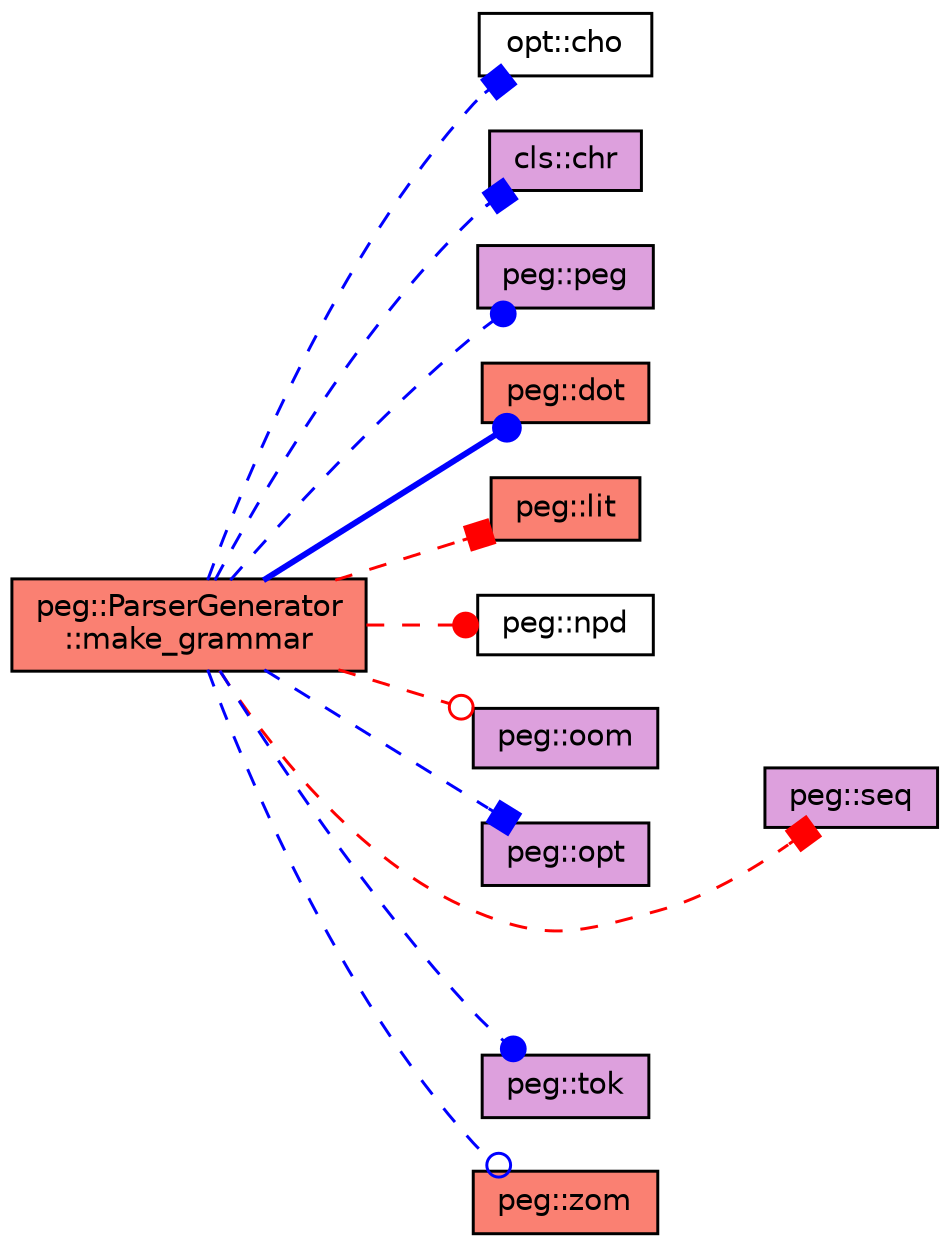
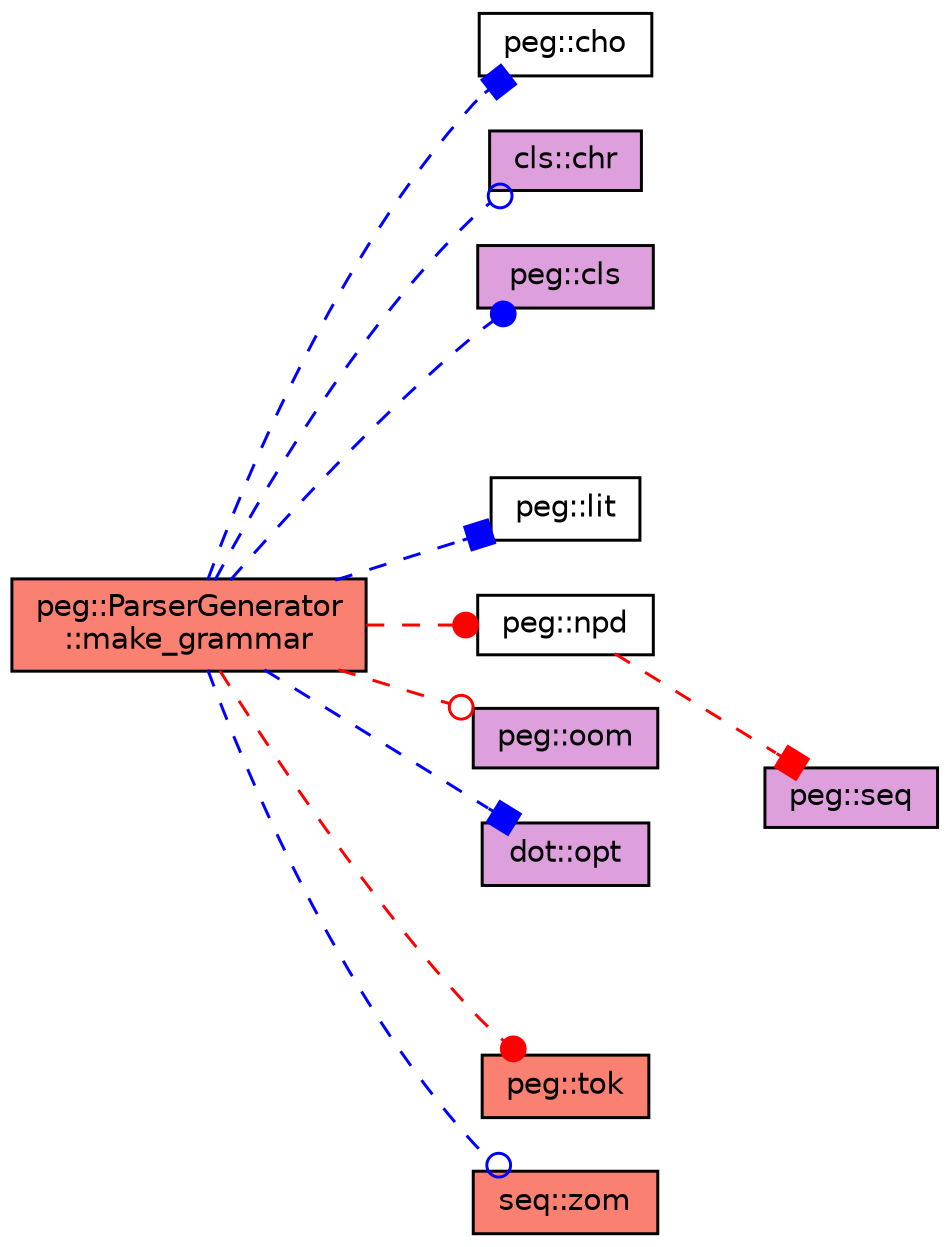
node "opt::cho": label "opt::cho" -> "peg::cho"
node "peg::peg": label "peg::peg" -> "peg::cls"
edge "peg::ParserGenerator ::make_grammar" -> "cls::chr": arrowhead box -> odot
node "peg::dot": removed
node "peg::lit": fillcolor salmon -> white
edge "peg::ParserGenerator ::make_grammar" -> "peg::lit": color red -> blue
node "peg::opt": label "peg::opt" -> "dot::opt"
edge "peg::ParserGenerator ::make_grammar" -> "peg::tok": color blue -> red
edge "peg::ParserGenerator ::make_grammar" -> "peg::seq": now "peg::npd" -> "peg::seq"
node "peg::tok": fillcolor plum -> salmon
node "peg::zom": label "peg::zom" -> "seq::zom"
